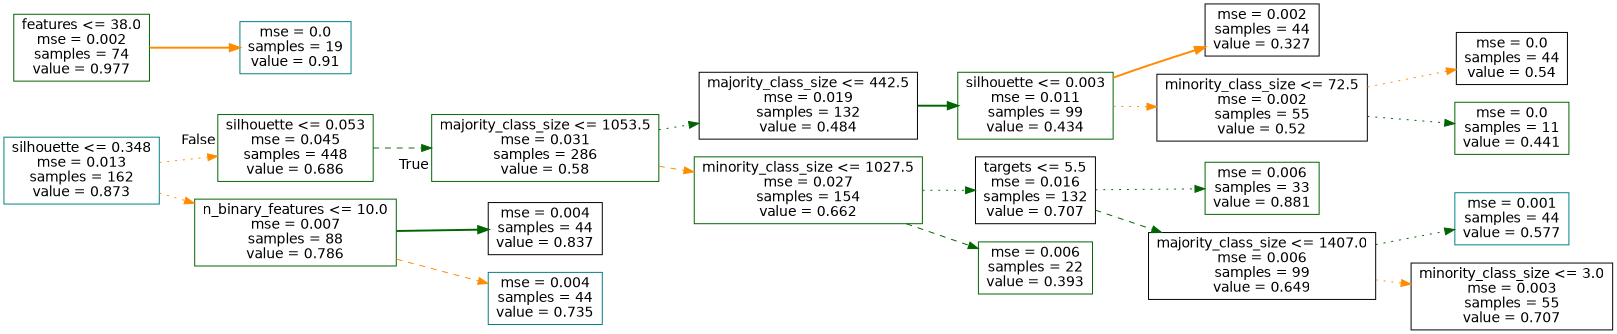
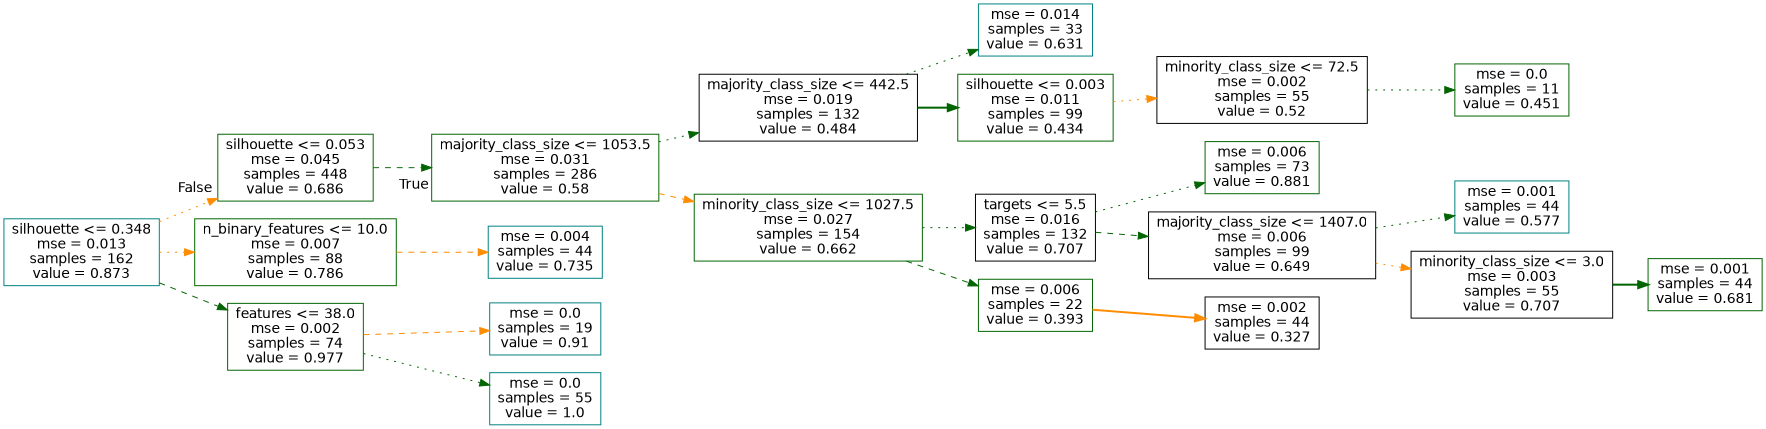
node "mse = 0.014 samples = 33 value = 0.631": added
edge "features <= 38.0 mse = 0.002 samples = 74 value = 0.977" -> "mse = 0.0 samples = 19 value = 0.91": style bold -> dashed
node "mse = 0.0 samples = 44 value = 0.54": removed
edge "silhouette <= 0.003 mse = 0.011 samples = 99 value = 0.434" -> "mse = 0.002 samples = 44 value = 0.327": now "mse = 0.006 samples = 22 value = 0.393" -> "mse = 0.002 samples = 44 value = 0.327"
node "mse = 0.0 samples = 11 value = 0.441": label "mse = 0.0 samples = 11 value = 0.441" -> "mse = 0.0 samples = 11 value = 0.451"
node "mse = 0.006 samples = 33 value = 0.881": label "mse = 0.006 samples = 33 value = 0.881" -> "mse = 0.006 samples = 73 value = 0.881"
node "mse = 0.004 samples = 44 value = 0.837": removed
node "mse = 0.001 samples = 44 value = 0.681": added
edge "silhouette <= 0.348 mse = 0.013 samples = 162 value = 0.873" -> "features <= 38.0 mse = 0.002 samples = 74 value = 0.977": added
node "mse = 0.0 samples = 55 value = 1.0": added
